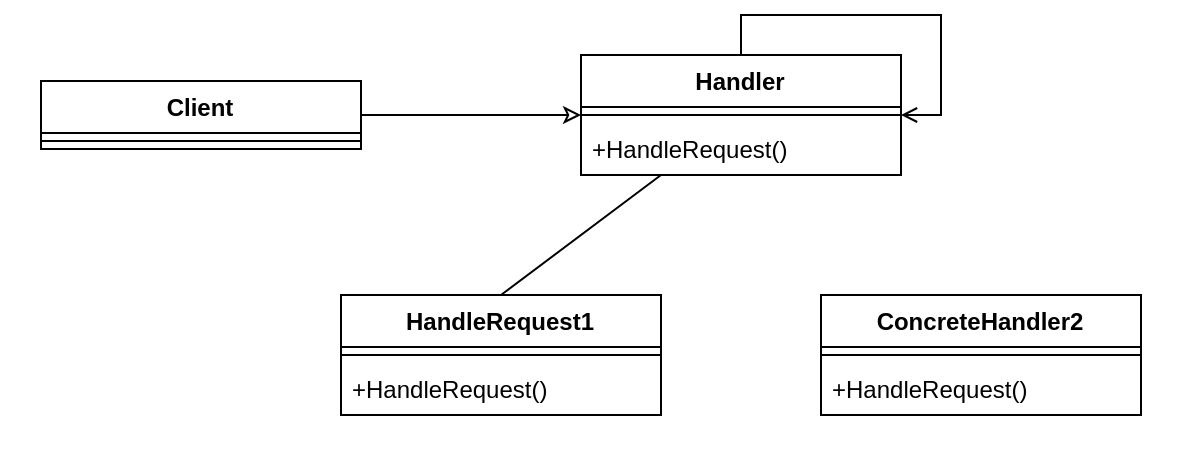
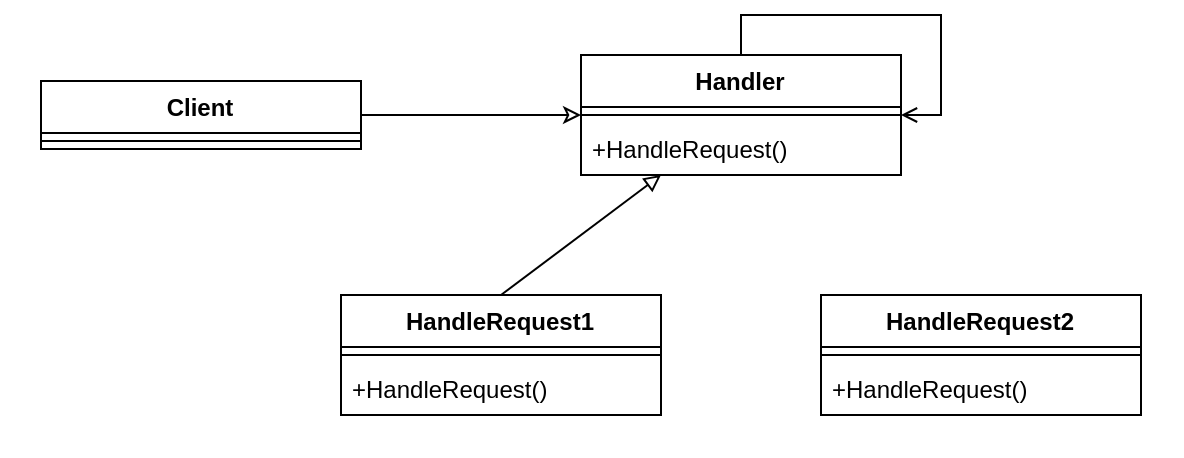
edge "Handler" -- "HandleRequest1": arrowhead none -> block
node "ConcreteHandler2": label "ConcreteHandler2" -> "HandleRequest2"
